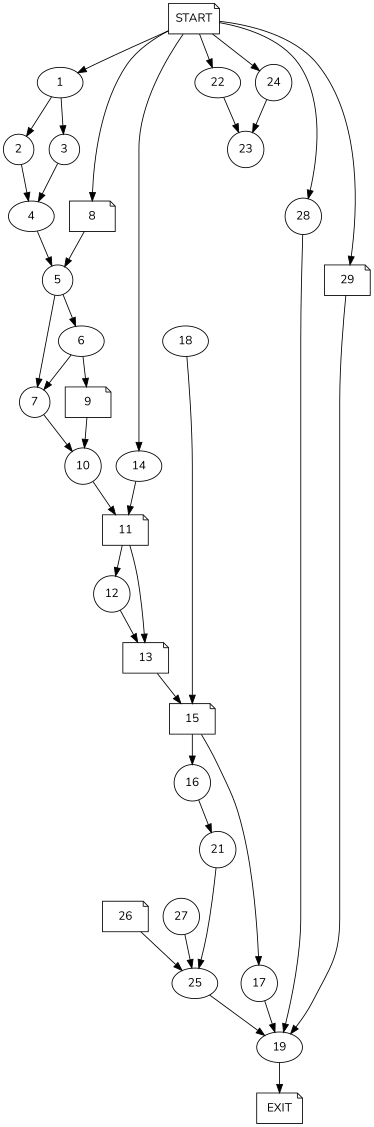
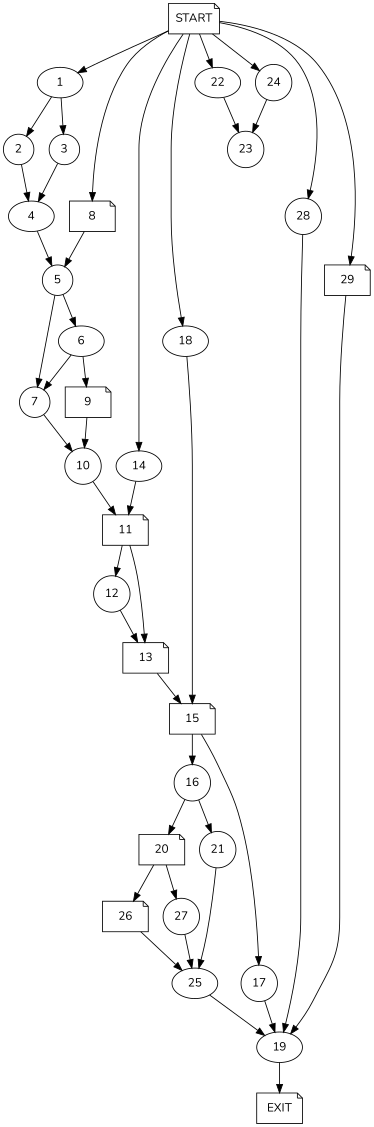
edge "START" -> "18": added
node "20": added
